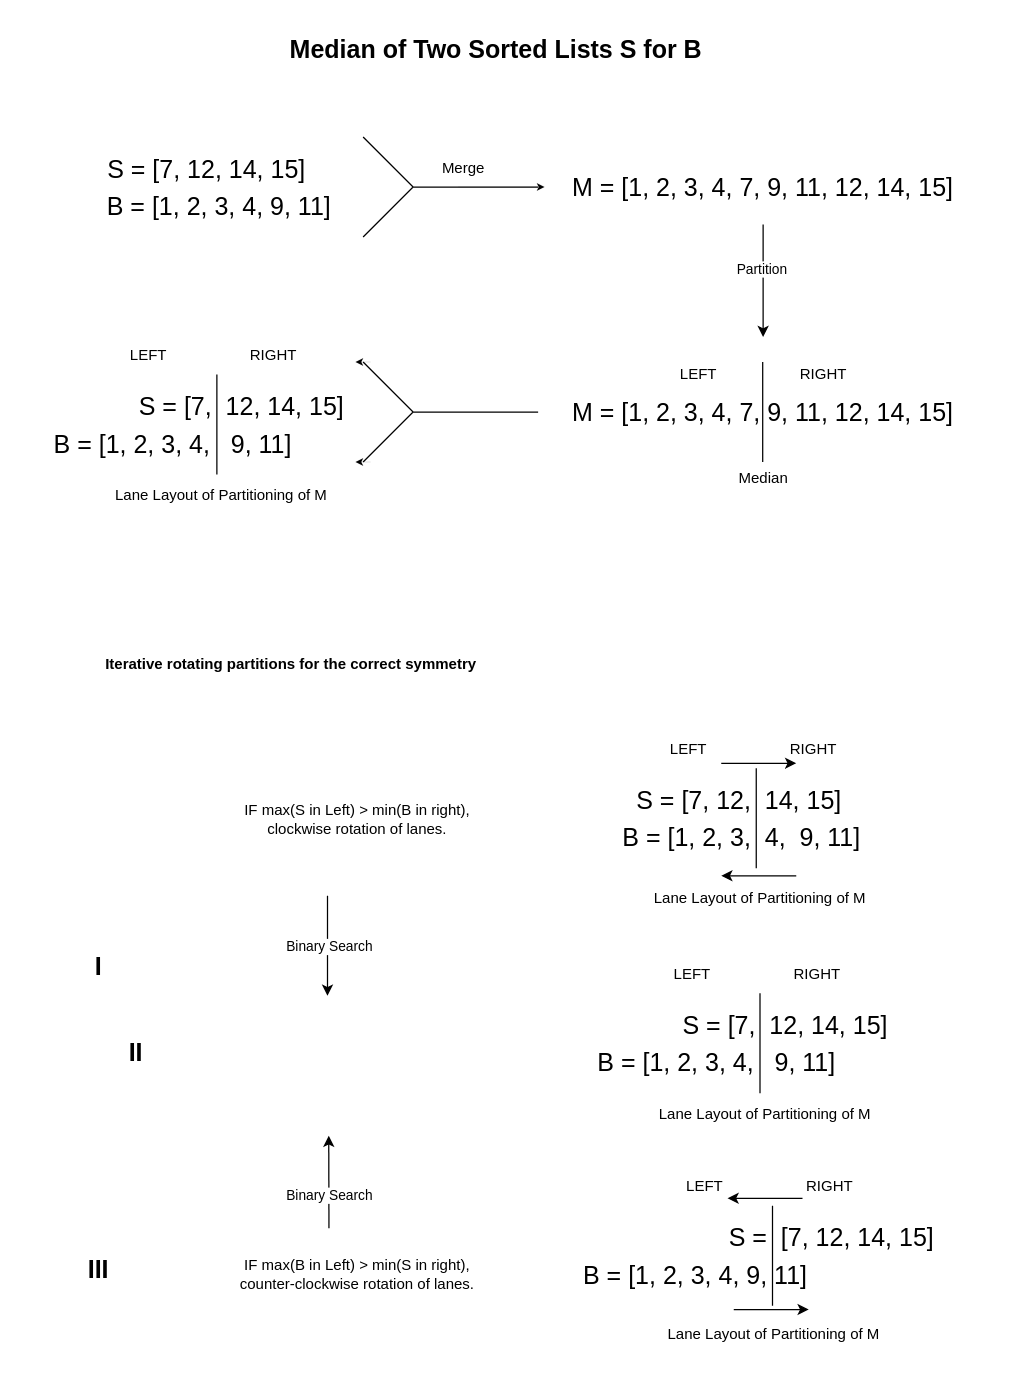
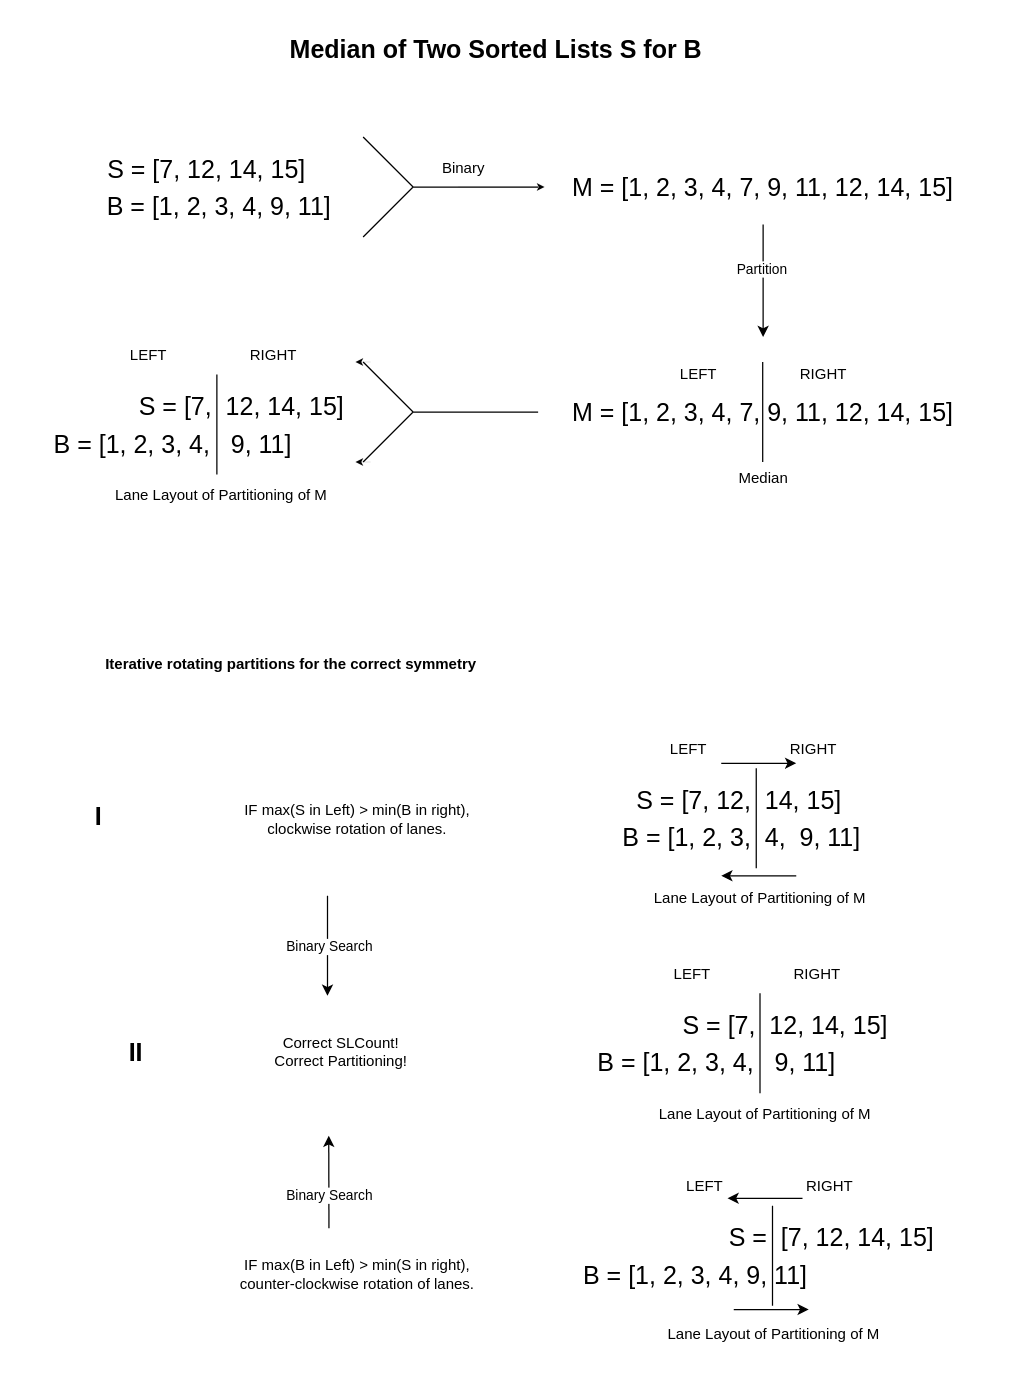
node "Merge": label "Merge" -> "Binary"
node "I": moved (98, 966) -> (98, 816)
node "Correct SLCount! Correct Partitioning!": added
node "III": removed
